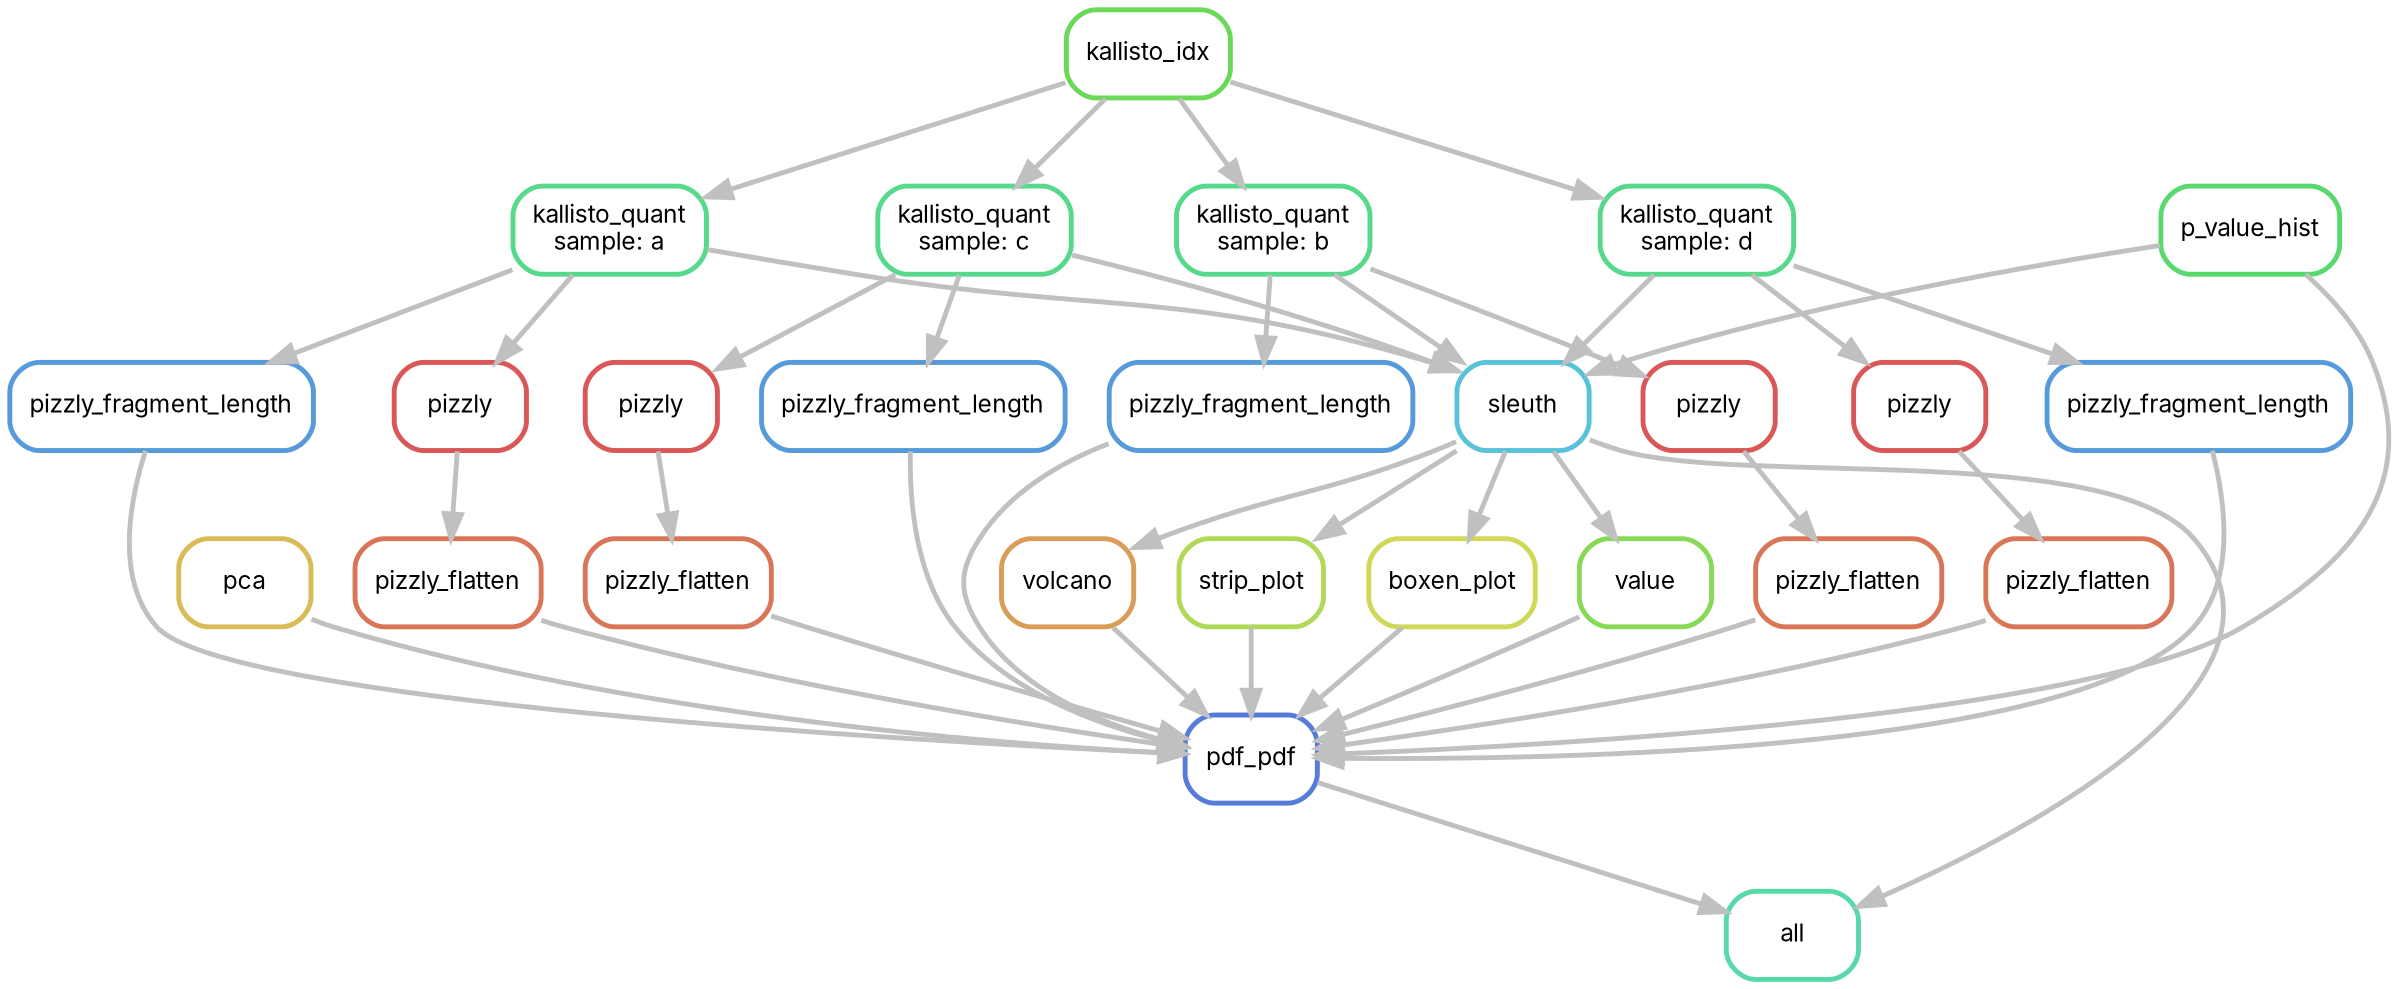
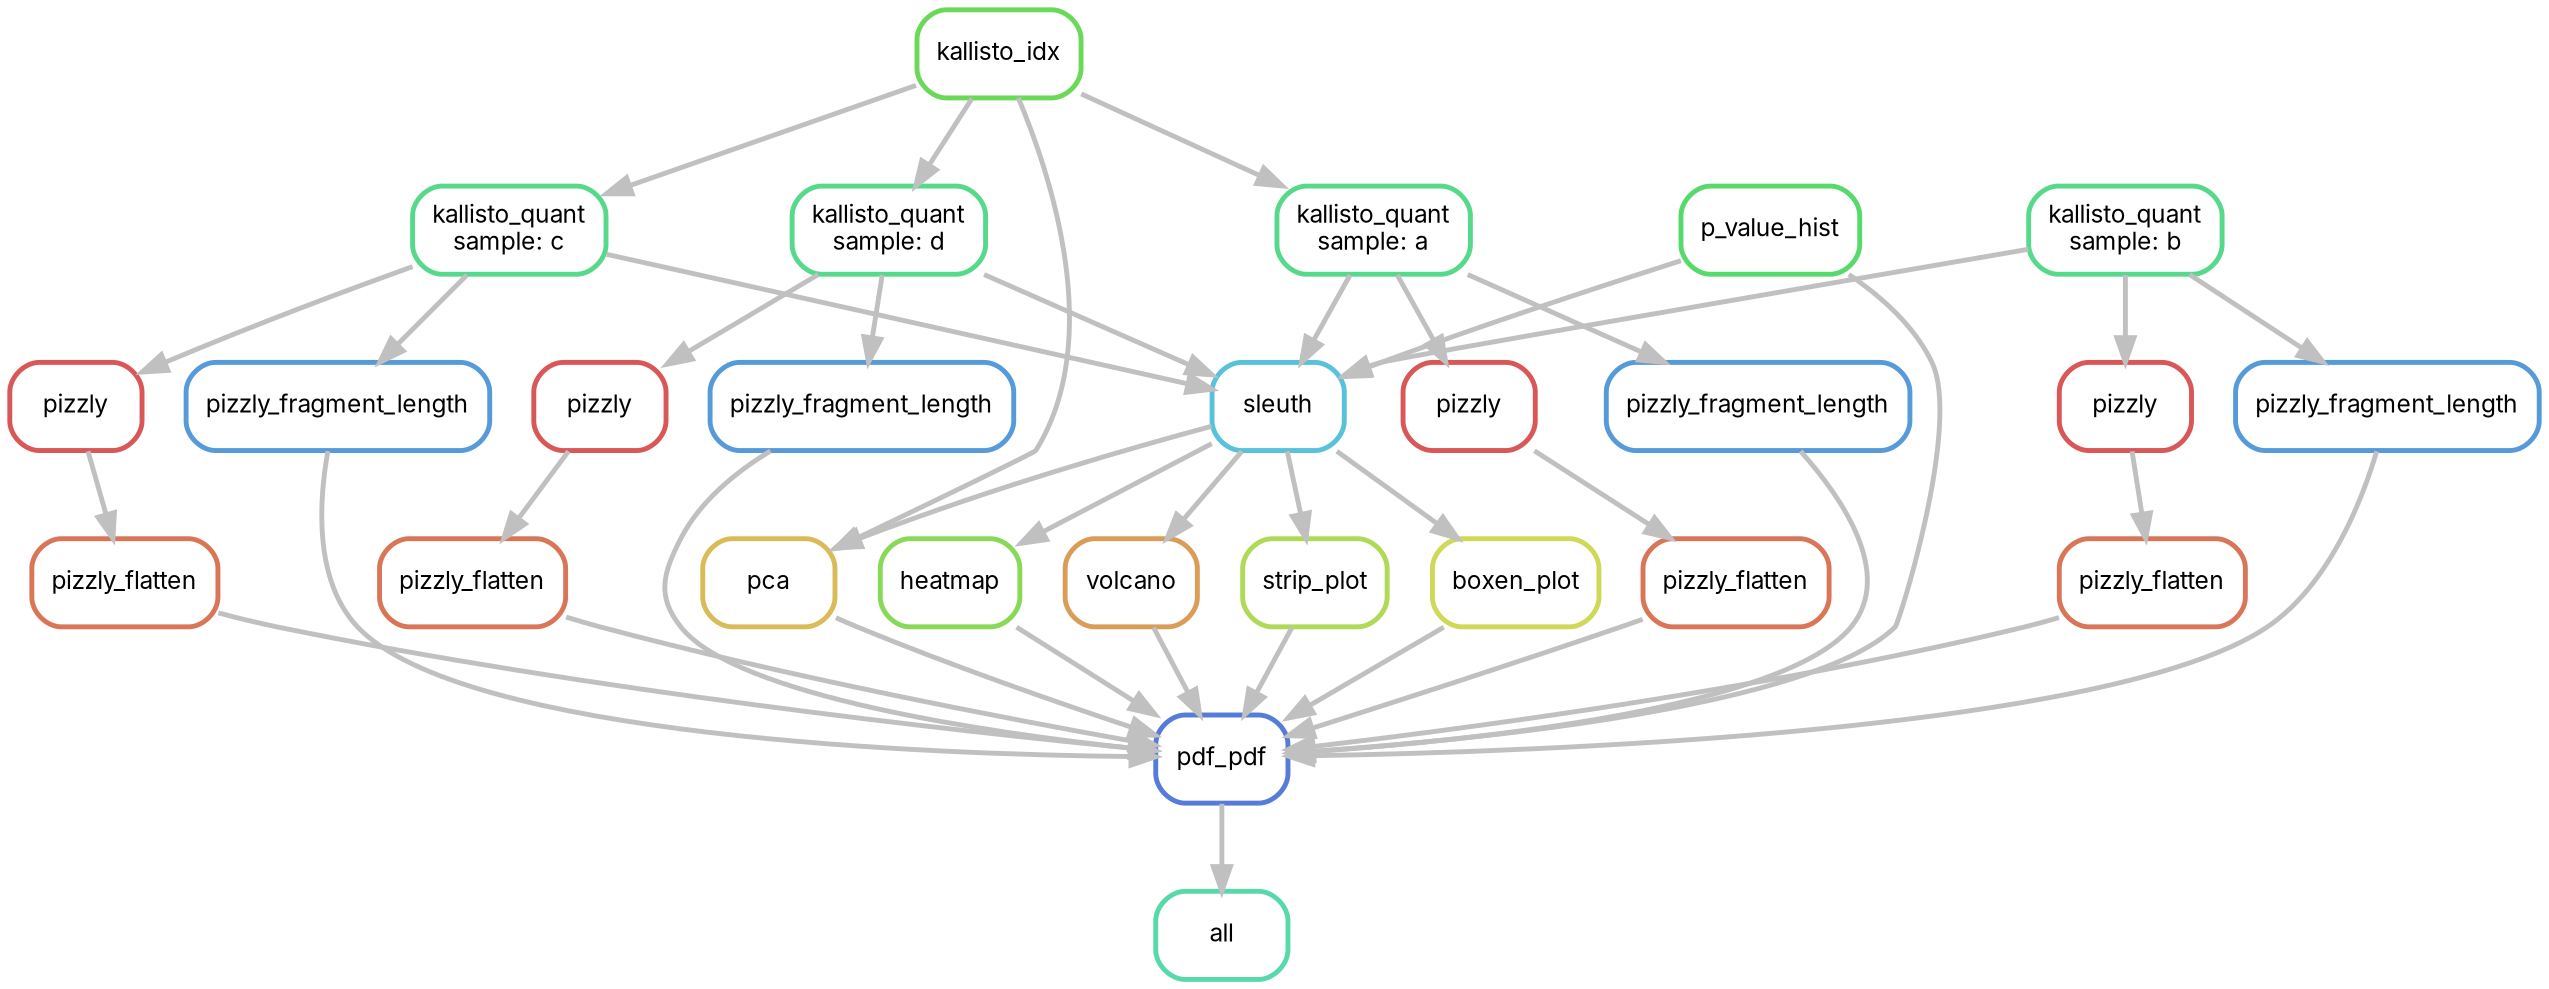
edge "kallisto_idx" -> "kallisto_quant sample: b": now "kallisto_idx" -> "pca"
edge "sleuth" -> "all": now "sleuth" -> "pca"
node "value": label "value" -> "heatmap"
